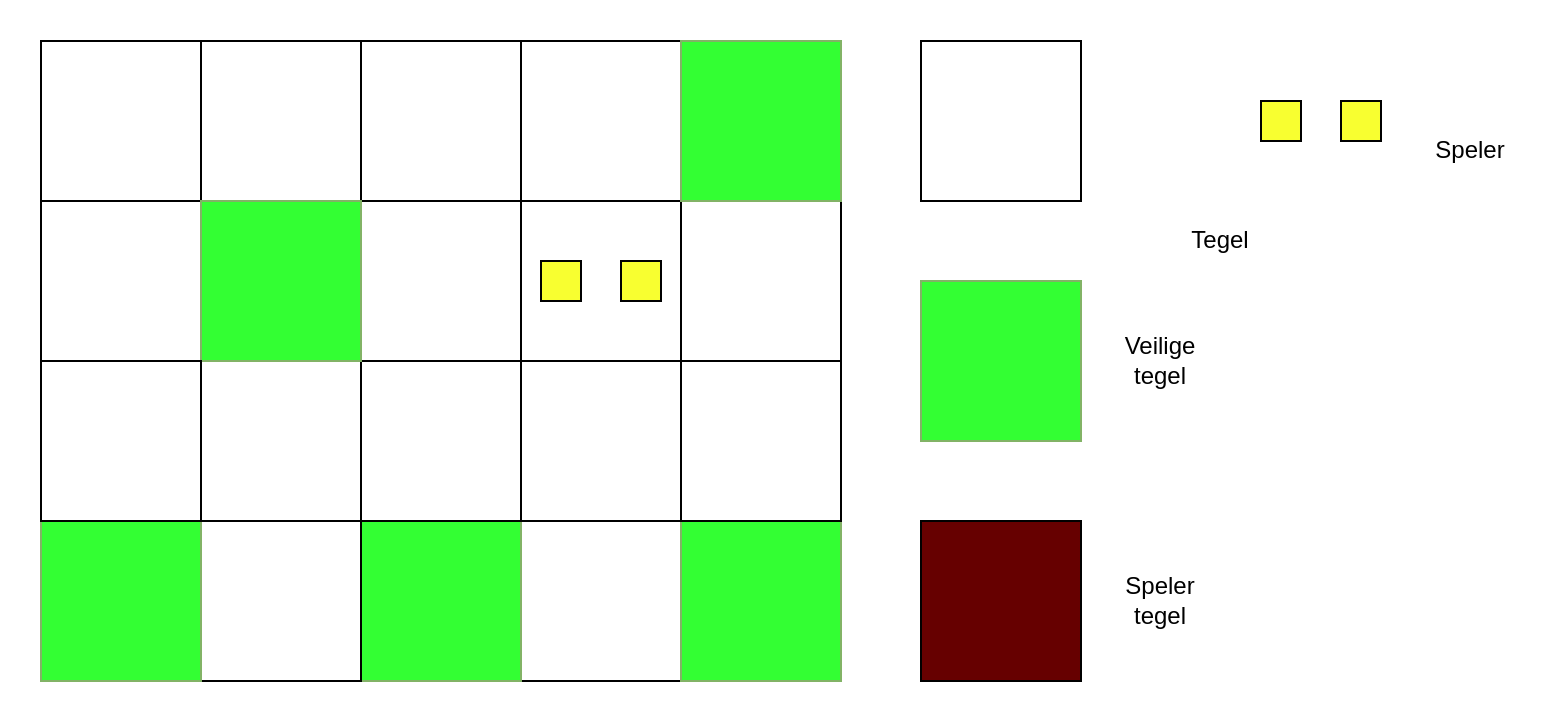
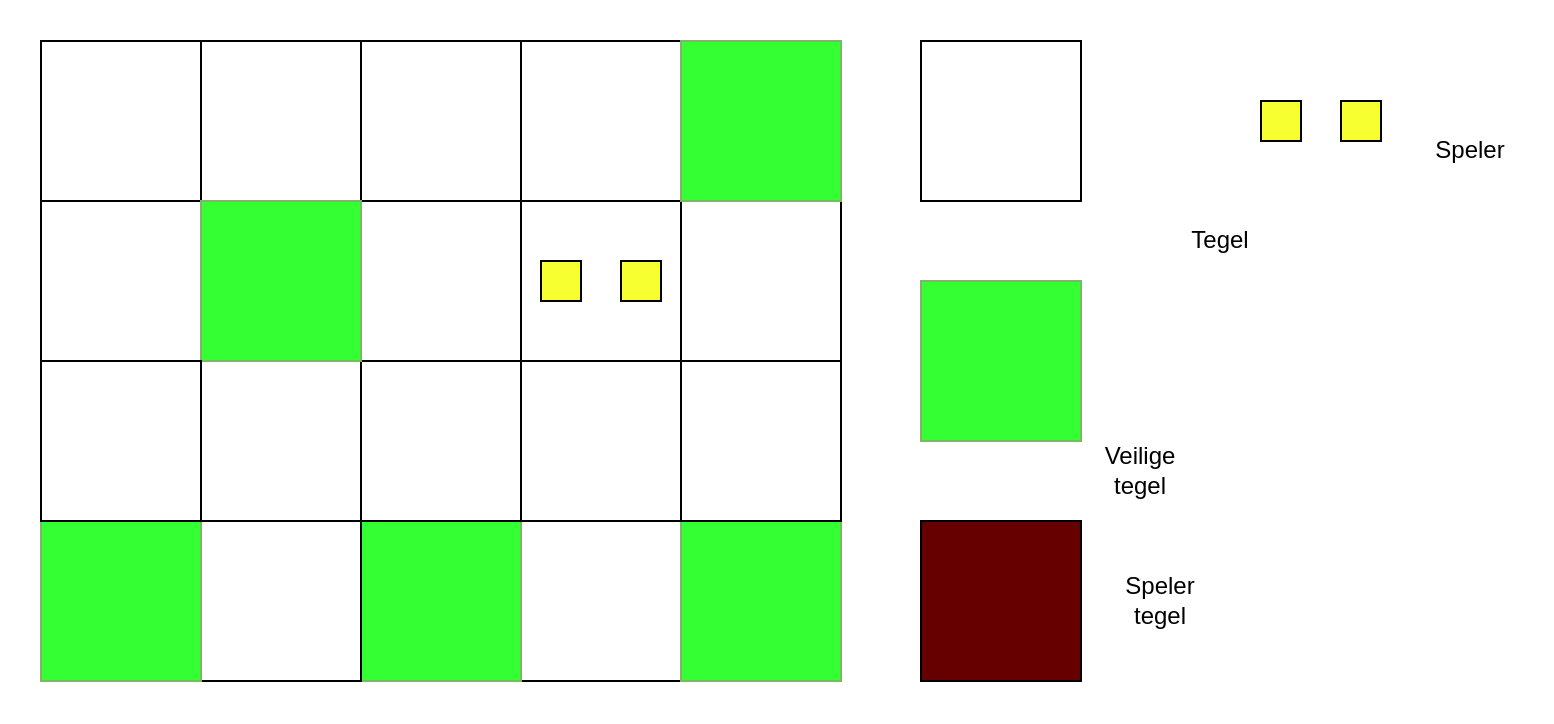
node "Veilige tegel": moved (1161, 361) -> (1141, 471)
